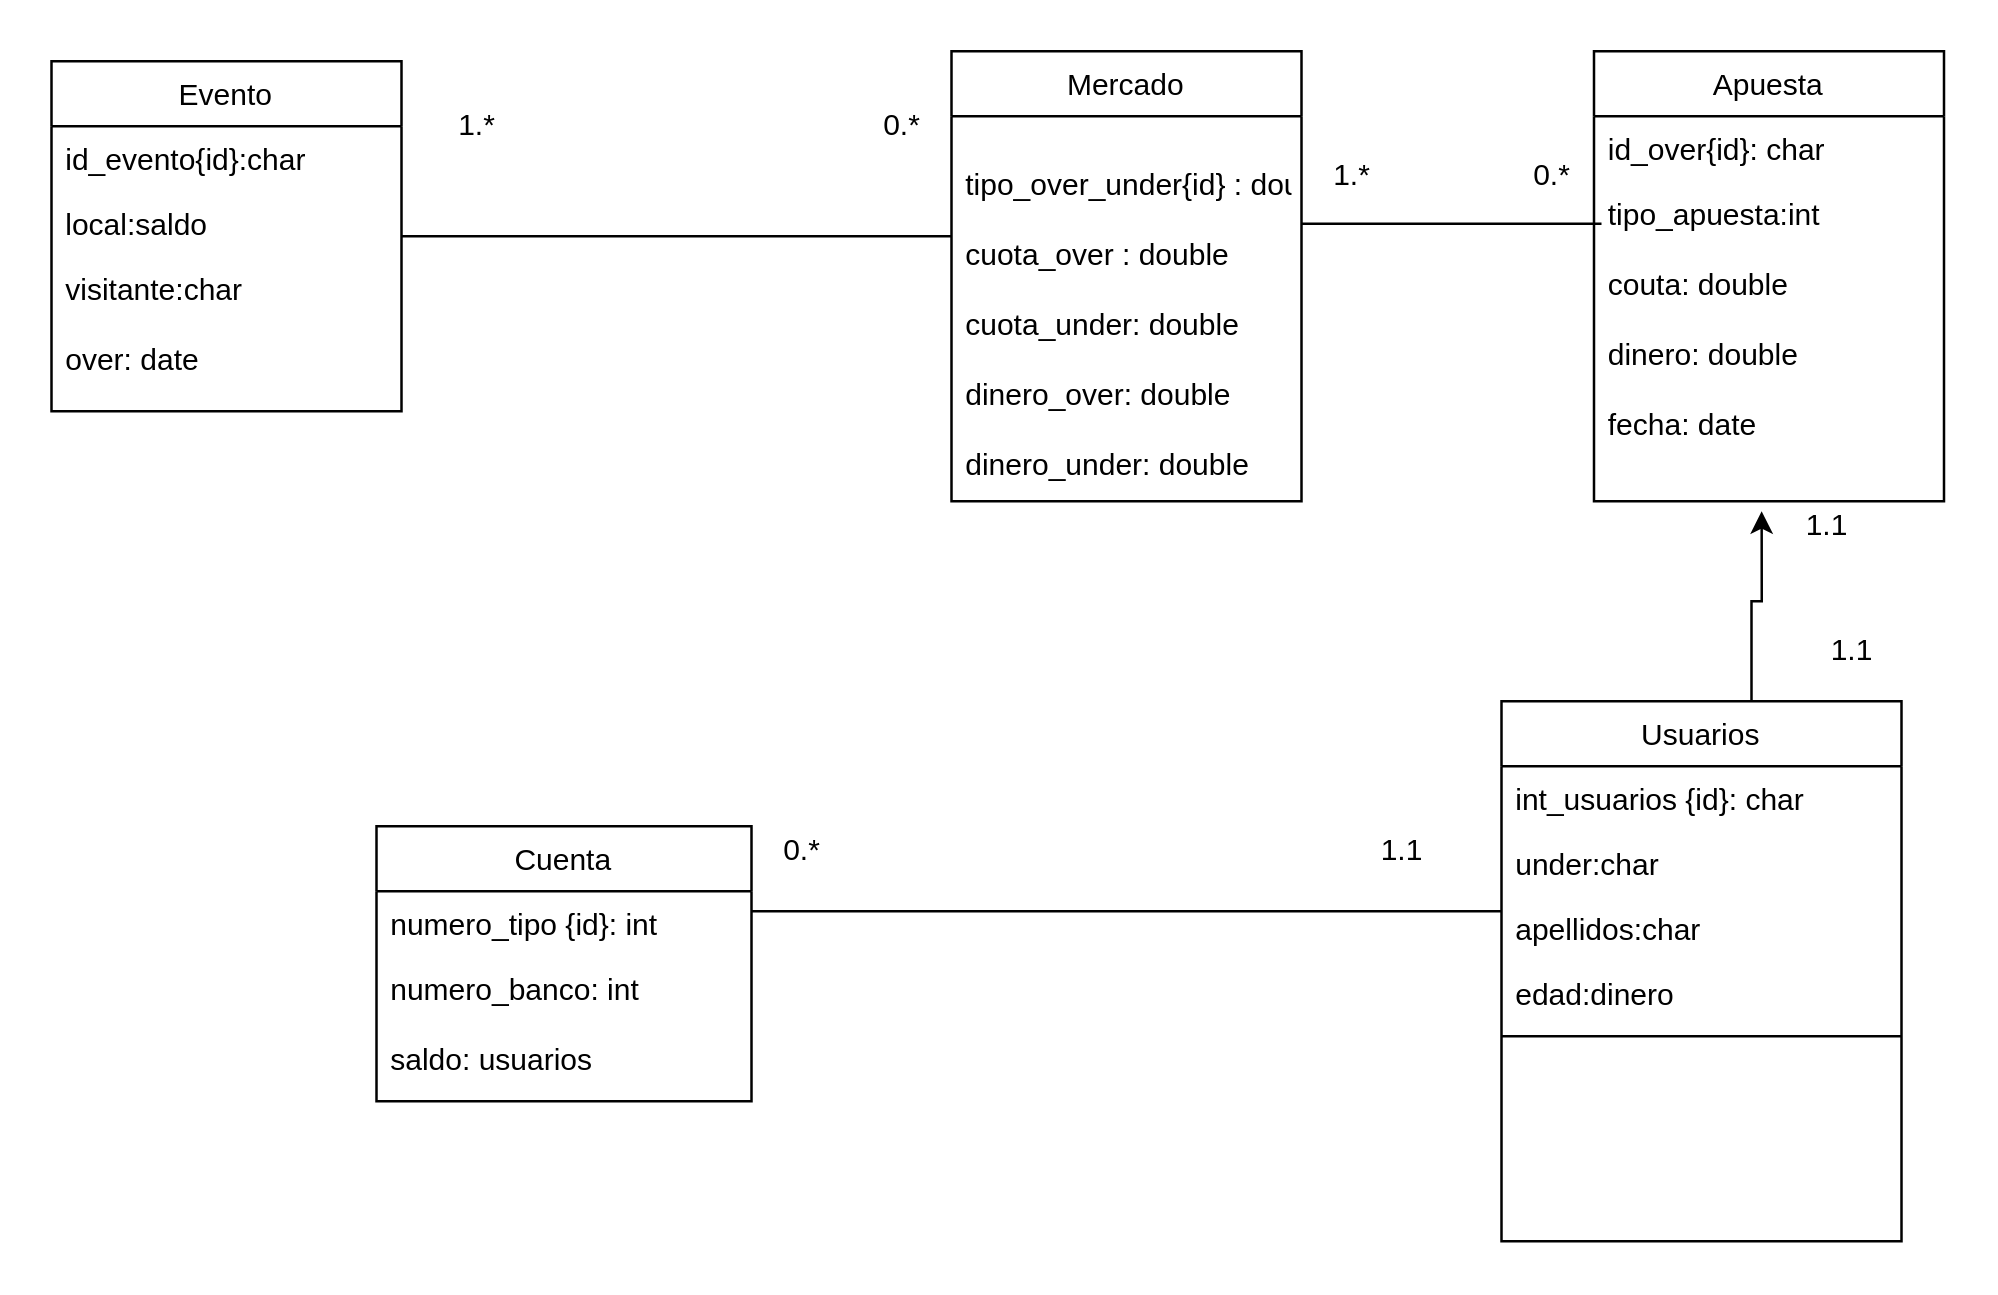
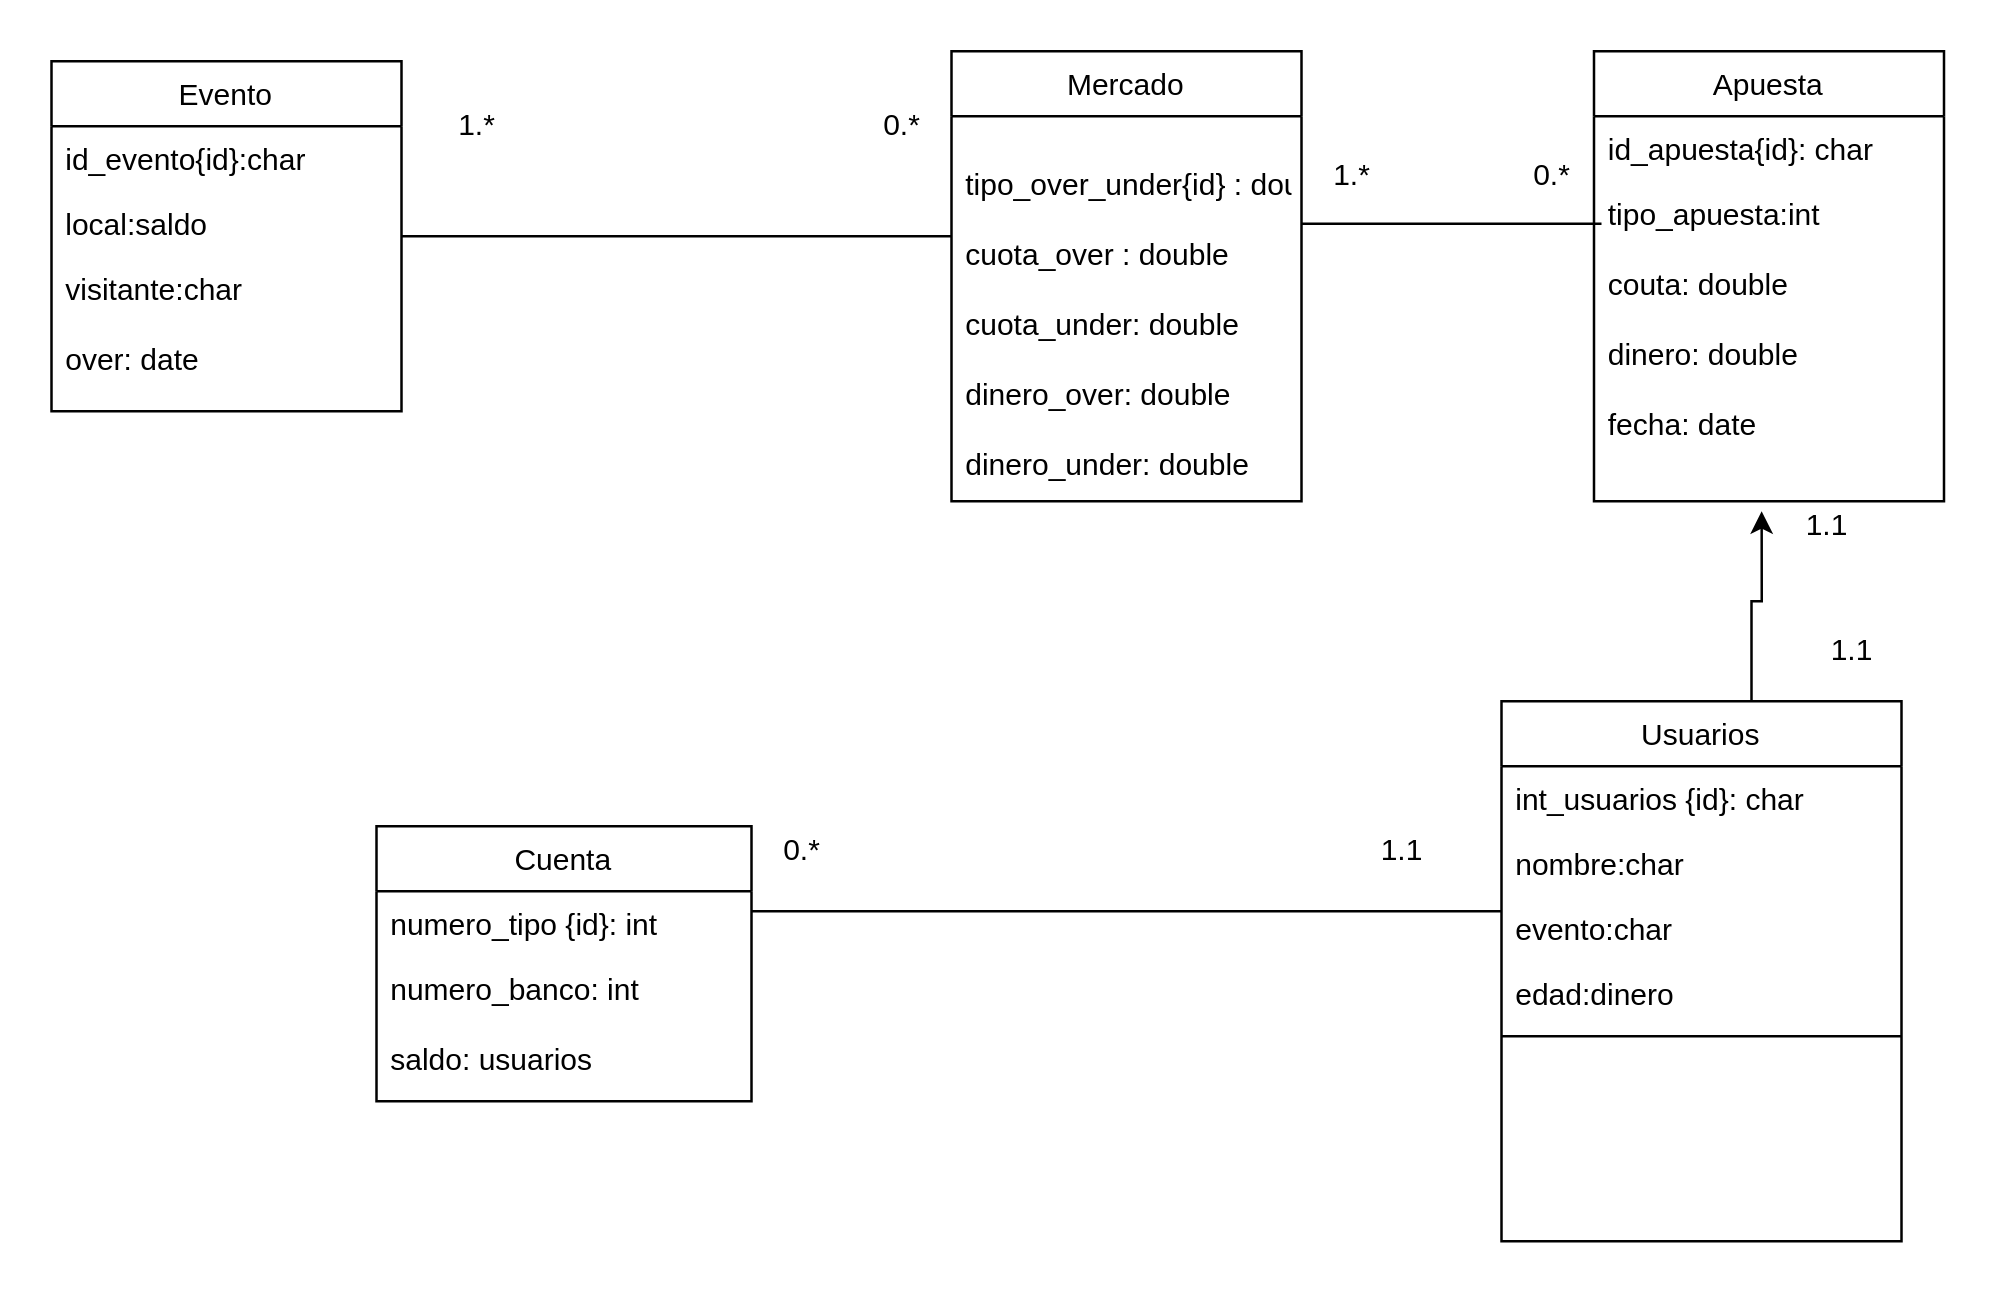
node "id_over{id}: char": label "id_over{id}: char" -> "id_apuesta{id}: char"
node "under:char": label "under:char" -> "nombre:char"
node "apellidos:char": label "apellidos:char" -> "evento:char"
